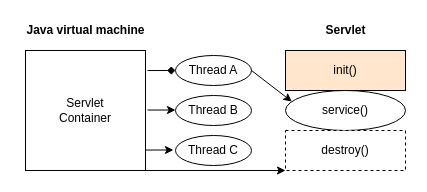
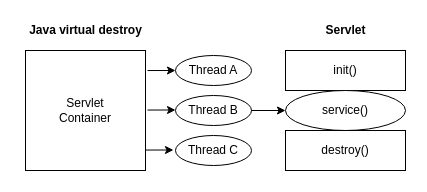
node "Java virtual machine": label "Java virtual machine" -> "Java virtual destroy"
edge "Servlet Container" -> "Thread A": arrowhead diamond -> classic
node "init()": fillcolor #ffe6cc -> #ffffff
edge "Thread A" -> "service()": removed
edge "Thread B" -> "service()": added
node "destroy()": style dashed -> solid
edge "Servlet Container" -> "destroy()": removed
